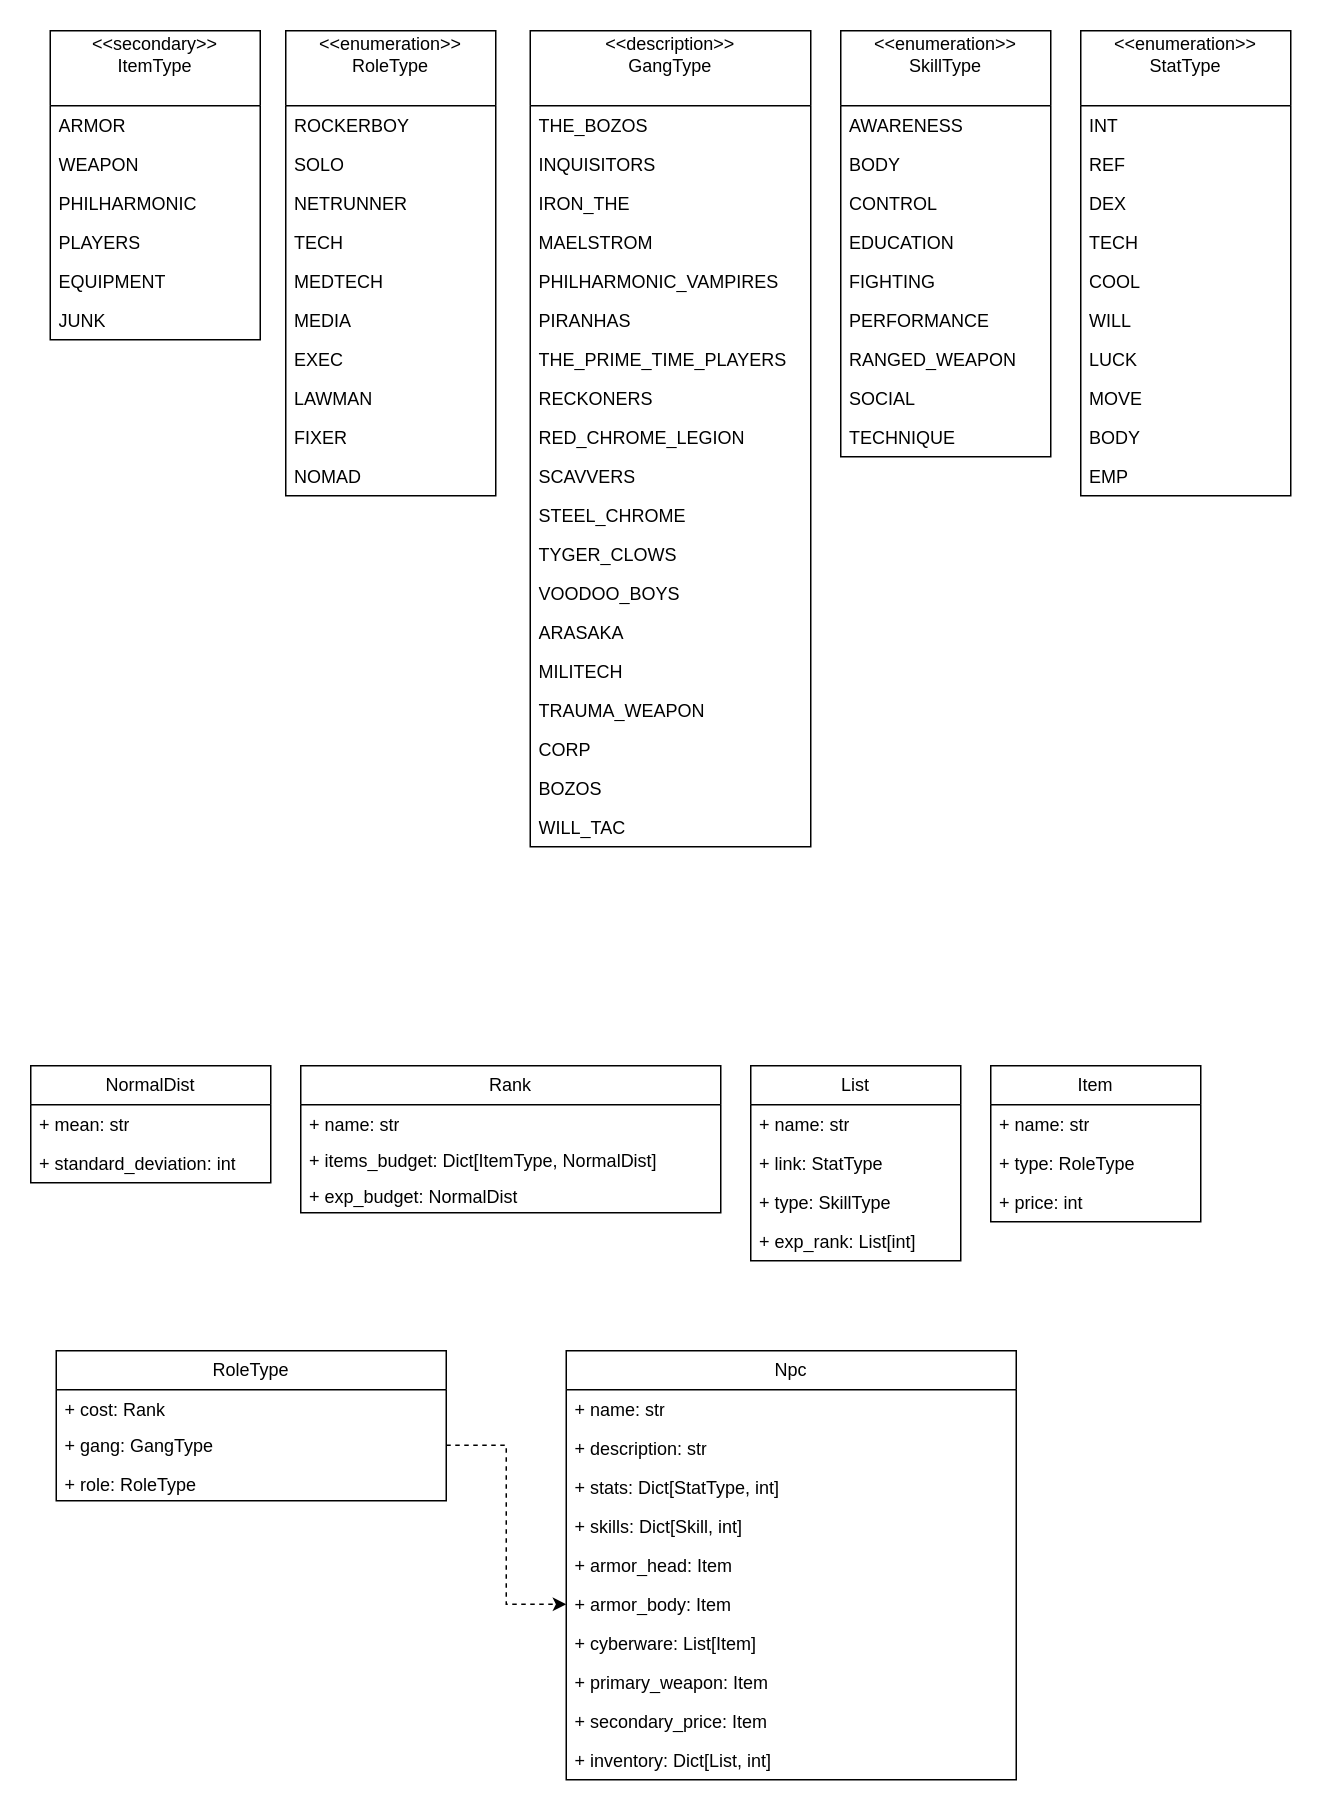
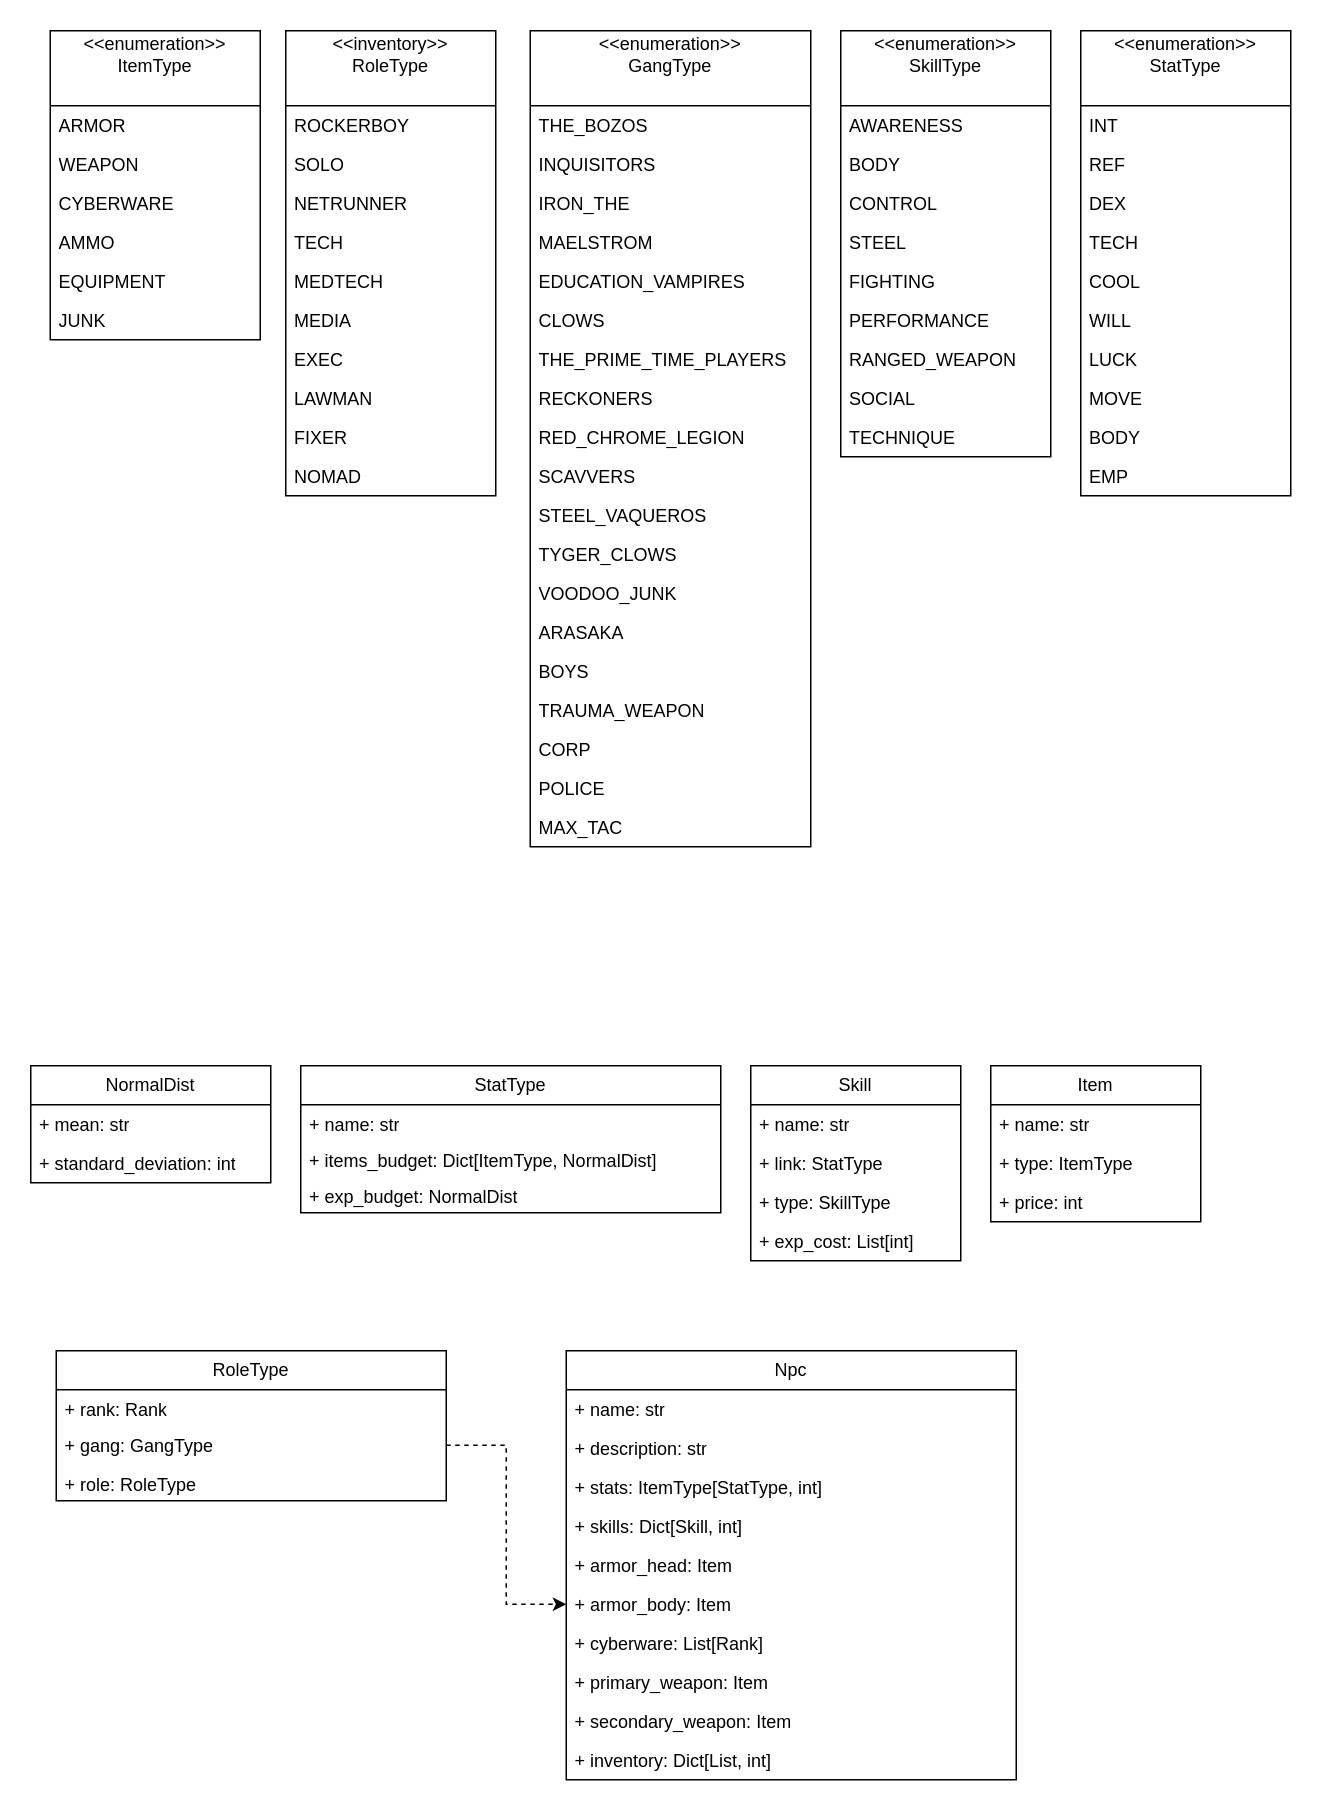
node "<<secondary>> ItemType": label "<<secondary>> ItemType" -> "<<enumeration>> ItemType"
node "<<enumeration>> RoleType": label "<<enumeration>> RoleType" -> "<<inventory>> RoleType"
node "<<description>> GangType": label "<<description>> GangType" -> "<<enumeration>> GangType"
node "PHILHARMONIC": label "PHILHARMONIC" -> "CYBERWARE"
node "PLAYERS": label "PLAYERS" -> "AMMO"
node "EDUCATION": label "EDUCATION" -> "STEEL"
node "PHILHARMONIC_VAMPIRES": label "PHILHARMONIC_VAMPIRES" -> "EDUCATION_VAMPIRES"
node "PIRANHAS": label "PIRANHAS" -> "CLOWS"
node "STEEL_CHROME": label "STEEL_CHROME" -> "STEEL_VAQUEROS"
node "VOODOO_BOYS": label "VOODOO_BOYS" -> "VOODOO_JUNK"
node "MILITECH": label "MILITECH" -> "BOYS"
node "BOZOS": label "BOZOS" -> "POLICE"
node "WILL_TAC": label "WILL_TAC" -> "MAX_TAC"
node "Rank": label "Rank" -> "StatType"
node "List": label "List" -> "Skill"
node "+ type: RoleType": label "+ type: RoleType" -> "+ type: ItemType"
node "+ exp_rank: List[int]": label "+ exp_rank: List[int]" -> "+ exp_cost: List[int]"
node "+ cost: Rank": label "+ cost: Rank" -> "+ rank: Rank"
node "+ stats: Dict[StatType, int]": label "+ stats: Dict[StatType, int]" -> "+ stats: ItemType[StatType, int]"
node "+ cyberware: List[Item]": label "+ cyberware: List[Item]" -> "+ cyberware: List[Rank]"
node "+ secondary_price: Item": label "+ secondary_price: Item" -> "+ secondary_weapon: Item"
